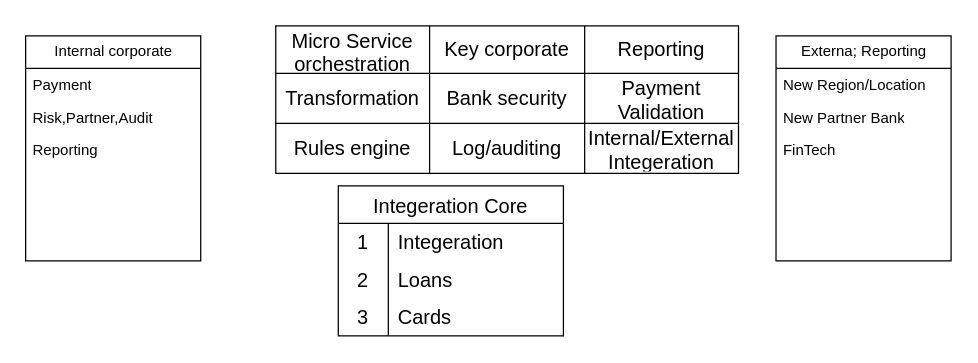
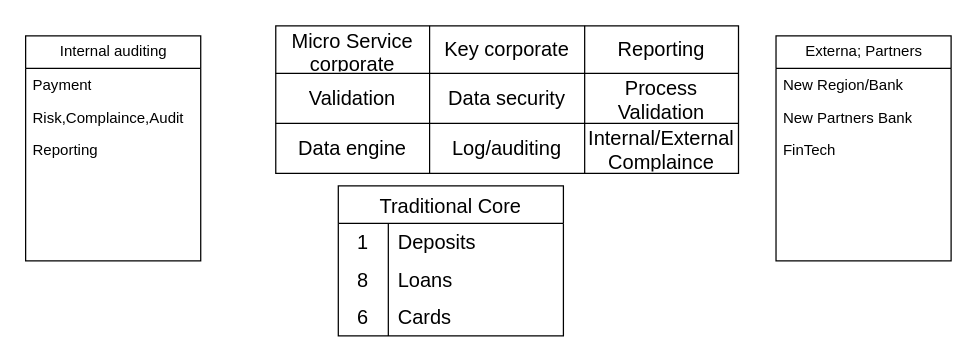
node "Micro Service orchestration": label "Micro Service orchestration" -> "Micro Service corporate"
node "Internal corporate": label "Internal corporate" -> "Internal auditing"
node "Externa; Reporting": label "Externa; Reporting" -> "Externa; Partners"
node "New Region/Location": label "New Region/Location" -> "New Region/Bank"
node "Transformation": label "Transformation" -> "Validation"
node "Bank security": label "Bank security" -> "Data security"
node "Payment Validation": label "Payment Validation" -> "Process Validation"
node "Risk,Partner,Audit": label "Risk,Partner,Audit" -> "Risk,Complaince,Audit"
node "New Partner Bank": label "New Partner Bank" -> "New Partners Bank"
node "Rules engine": label "Rules engine" -> "Data engine"
node "Internal/External Integeration": label "Internal/External Integeration" -> "Internal/External Complaince"
node "Integeration Core": label "Integeration Core" -> "Traditional Core"
node "Integeration": label "Integeration" -> "Deposits"
node "2": label "2" -> "8"
node "3": label "3" -> "6"
